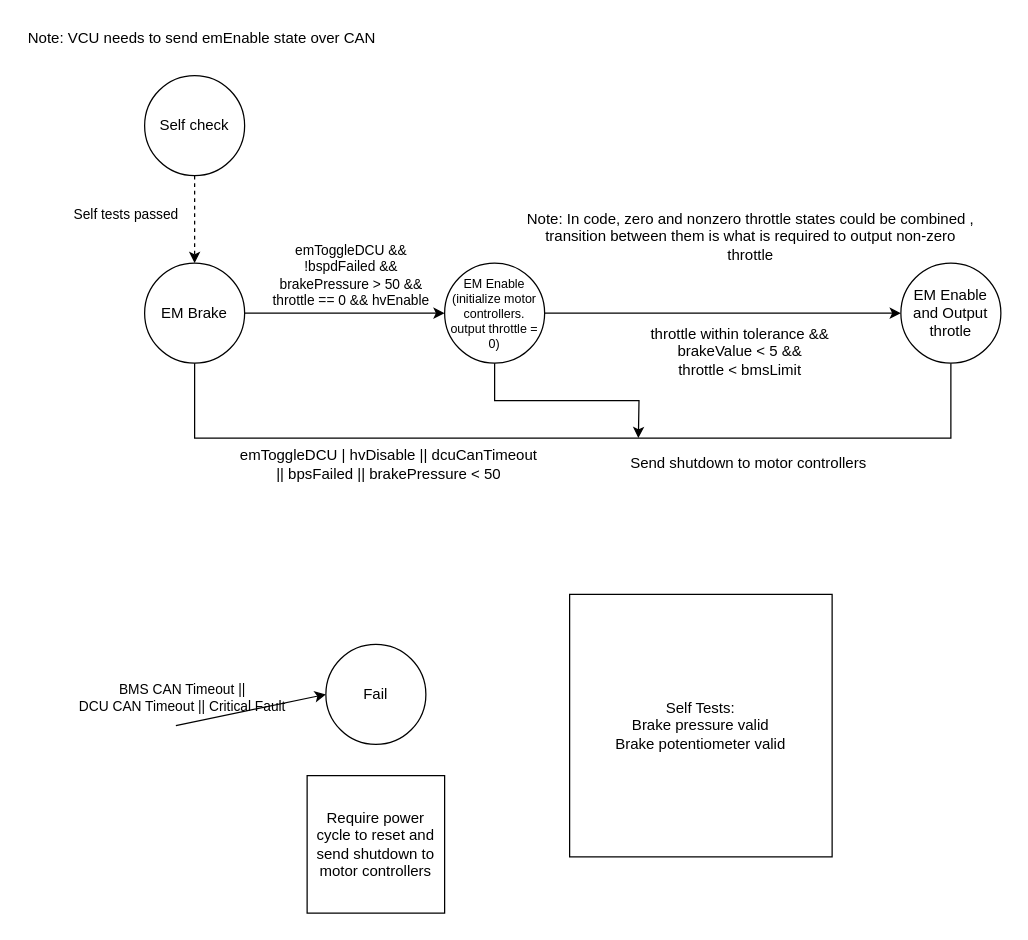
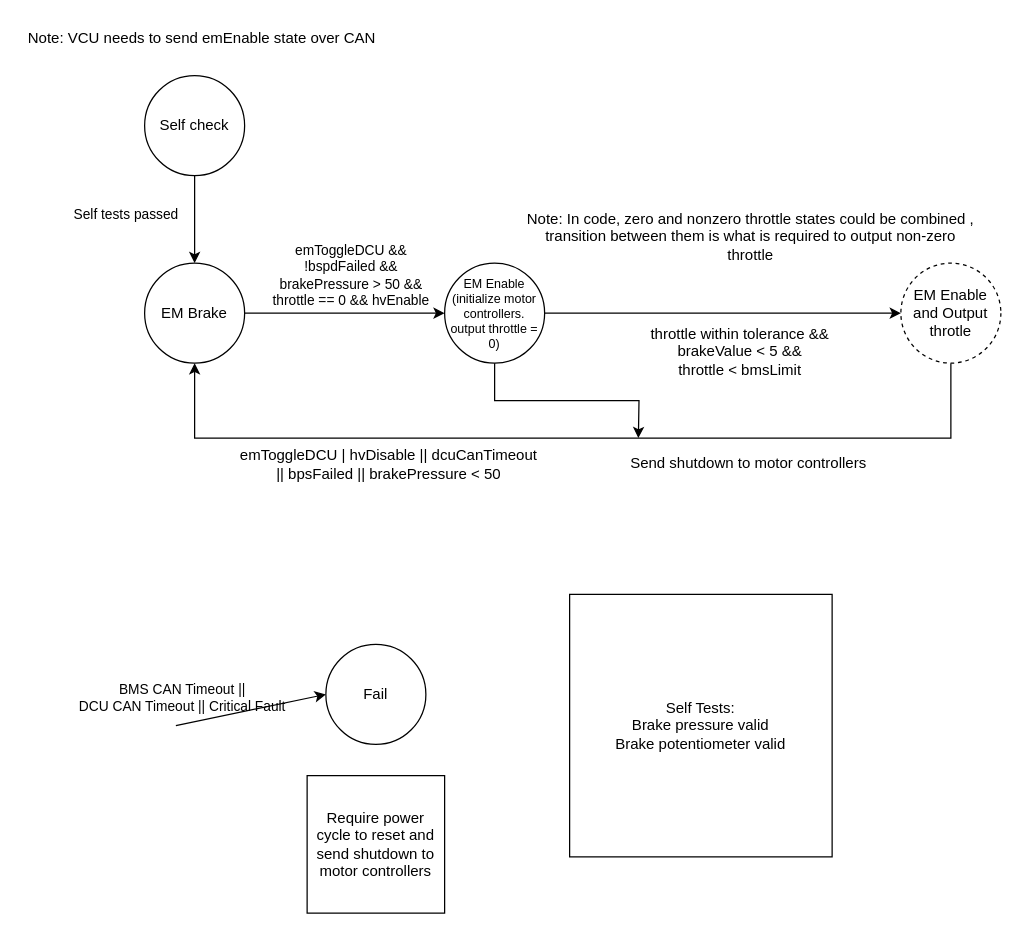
edge "Self check" -> "EM Brake": style dashed -> solid
node "EM Enable and Output throtle": style solid -> dashed
edge "EM Brake" -- "EM Enable and Output throtle": arrowhead none -> classic
